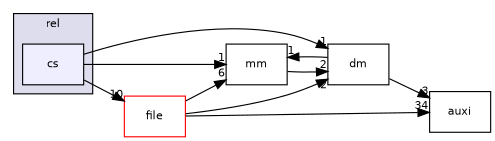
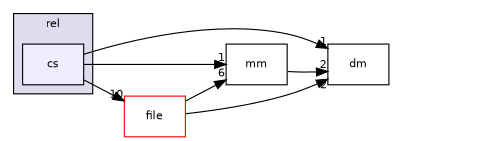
edge "dm" -> "mm": removed
node "auxi": removed
